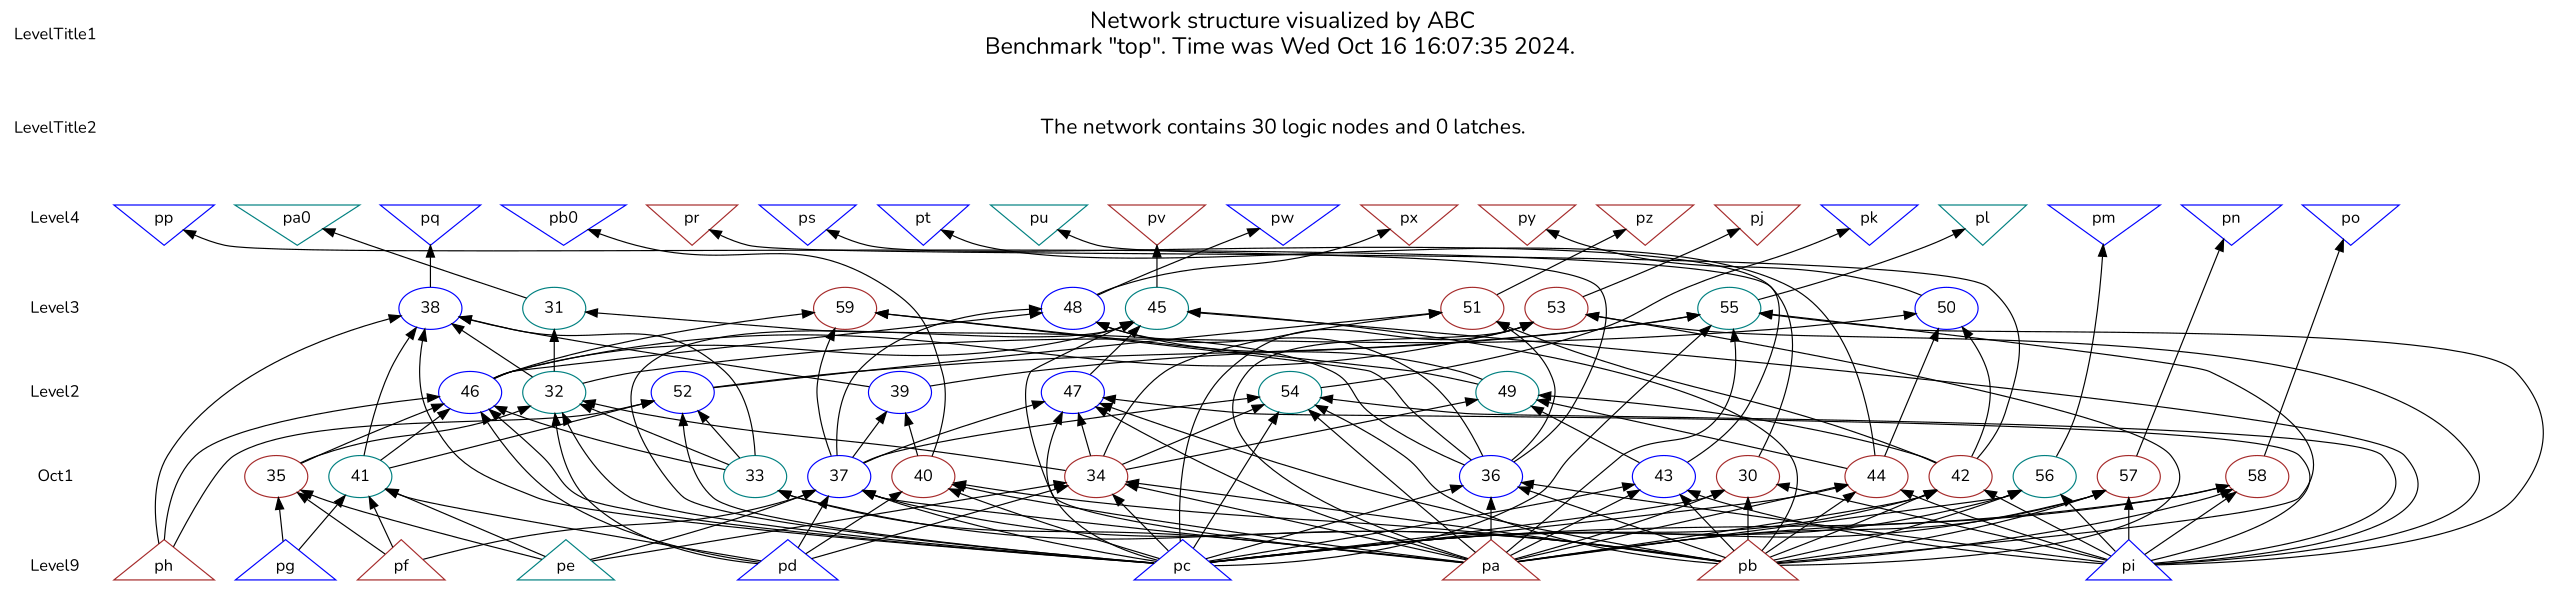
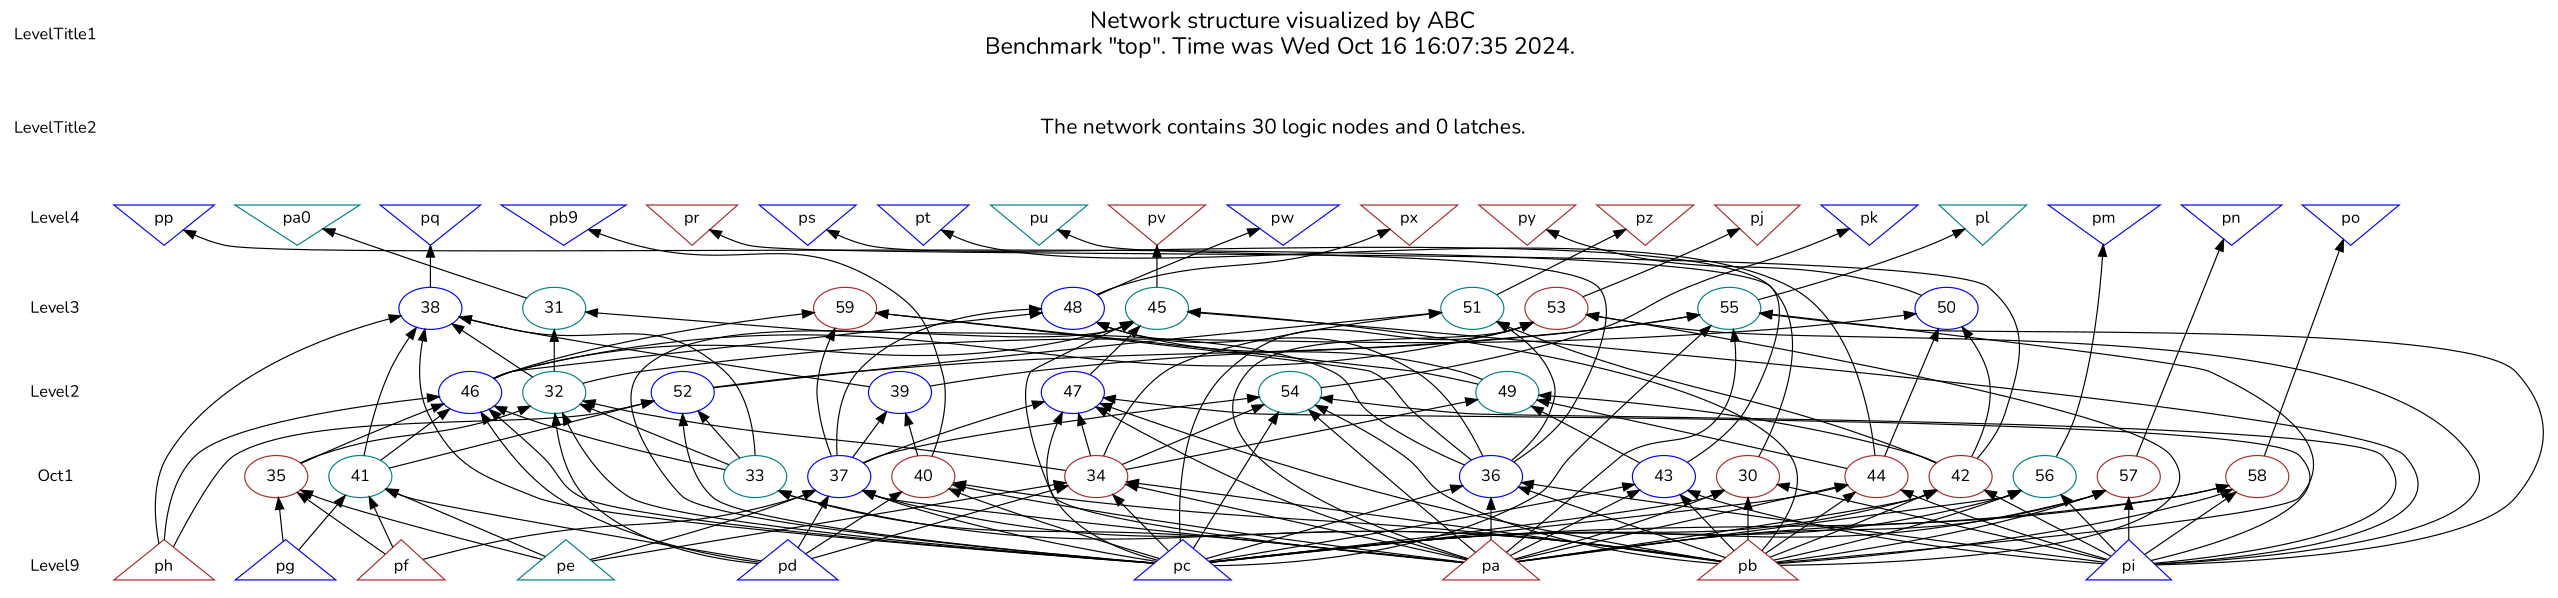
node "pb0": label "pb0" -> "pb9"
node "51": color brown -> teal
